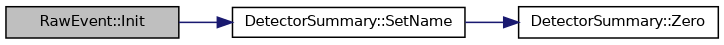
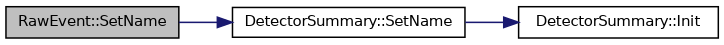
node "RawEvent::Init": label "RawEvent::Init" -> "RawEvent::SetName"
node "DetectorSummary::Zero": label "DetectorSummary::Zero" -> "DetectorSummary::Init"
